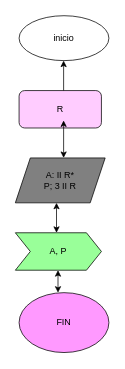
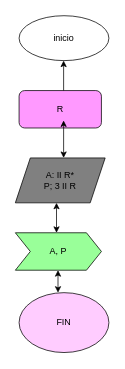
node "R": fillcolor #ffccff -> #ff99ff
node "FIN": fillcolor #ff99ff -> #ffccff
